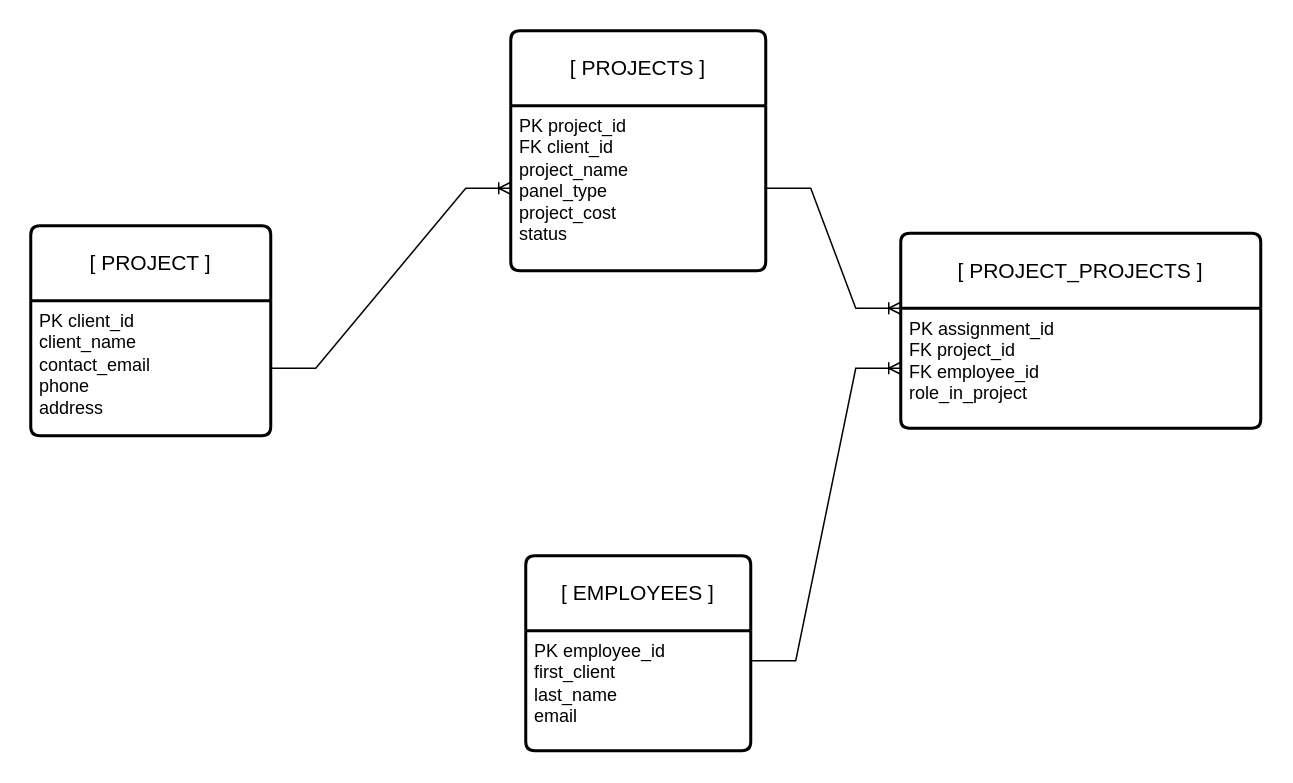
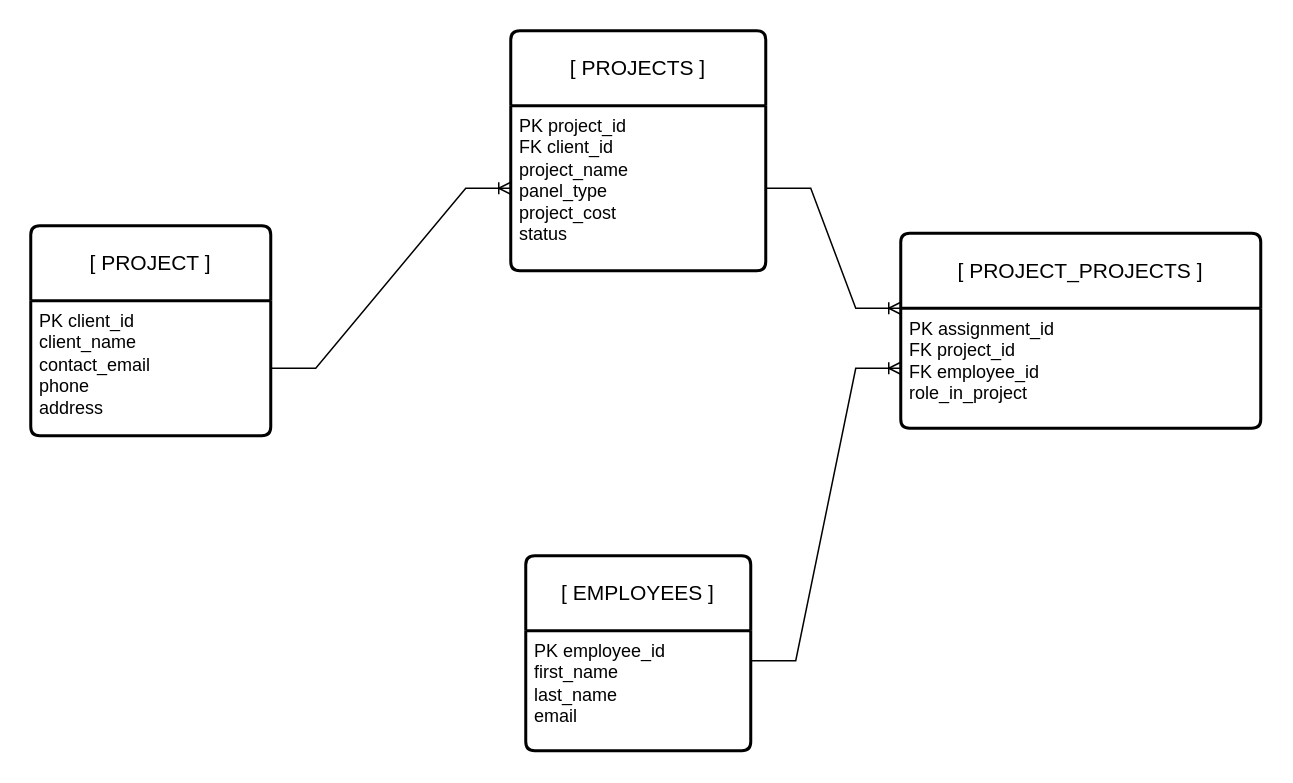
node "PK employee_id first_client last_name email": label "PK employee_id first_client last_name email" -> "PK employee_id first_name last_name email"
